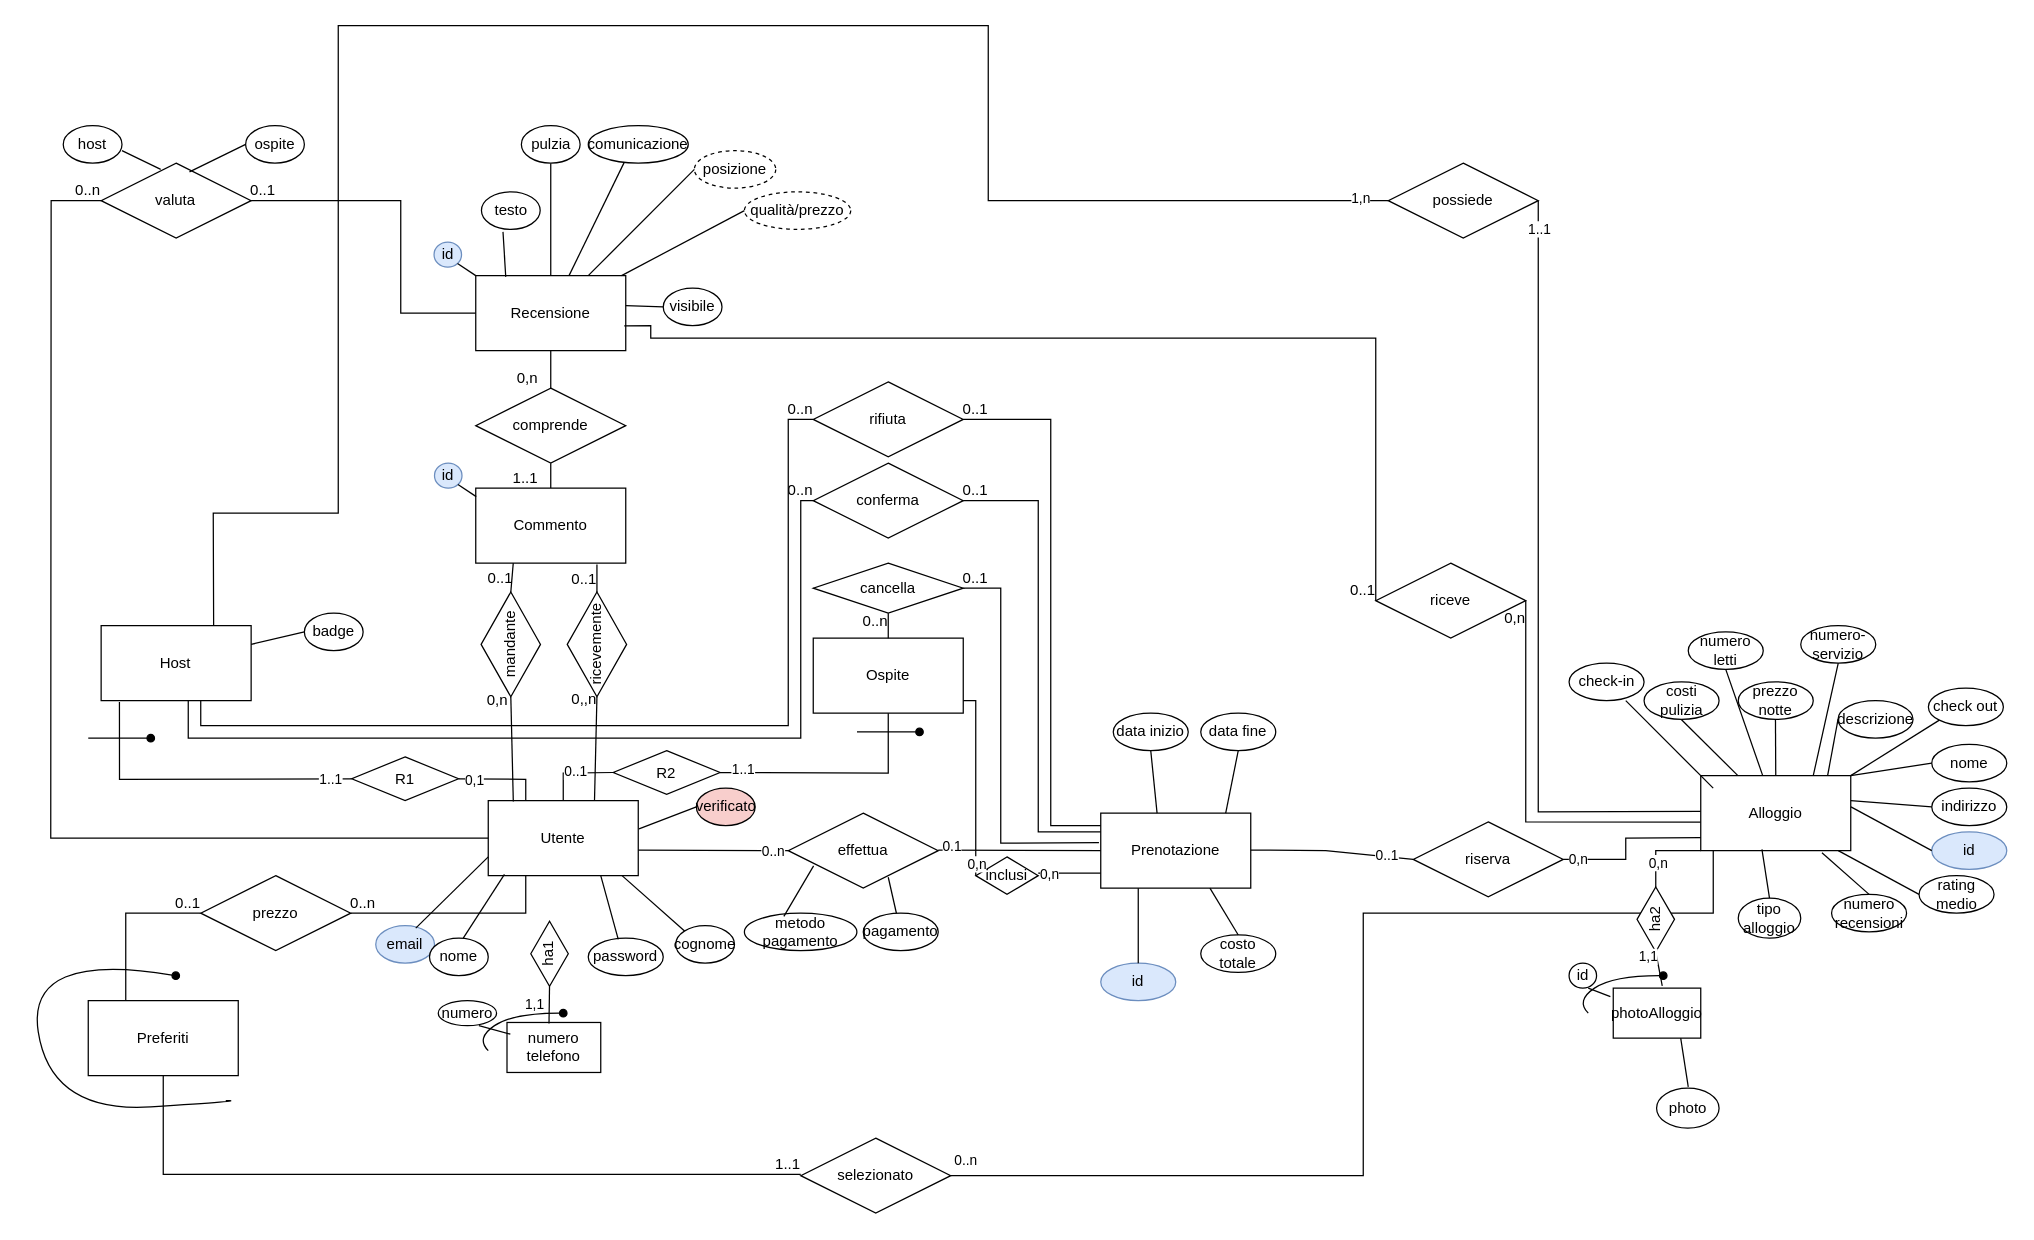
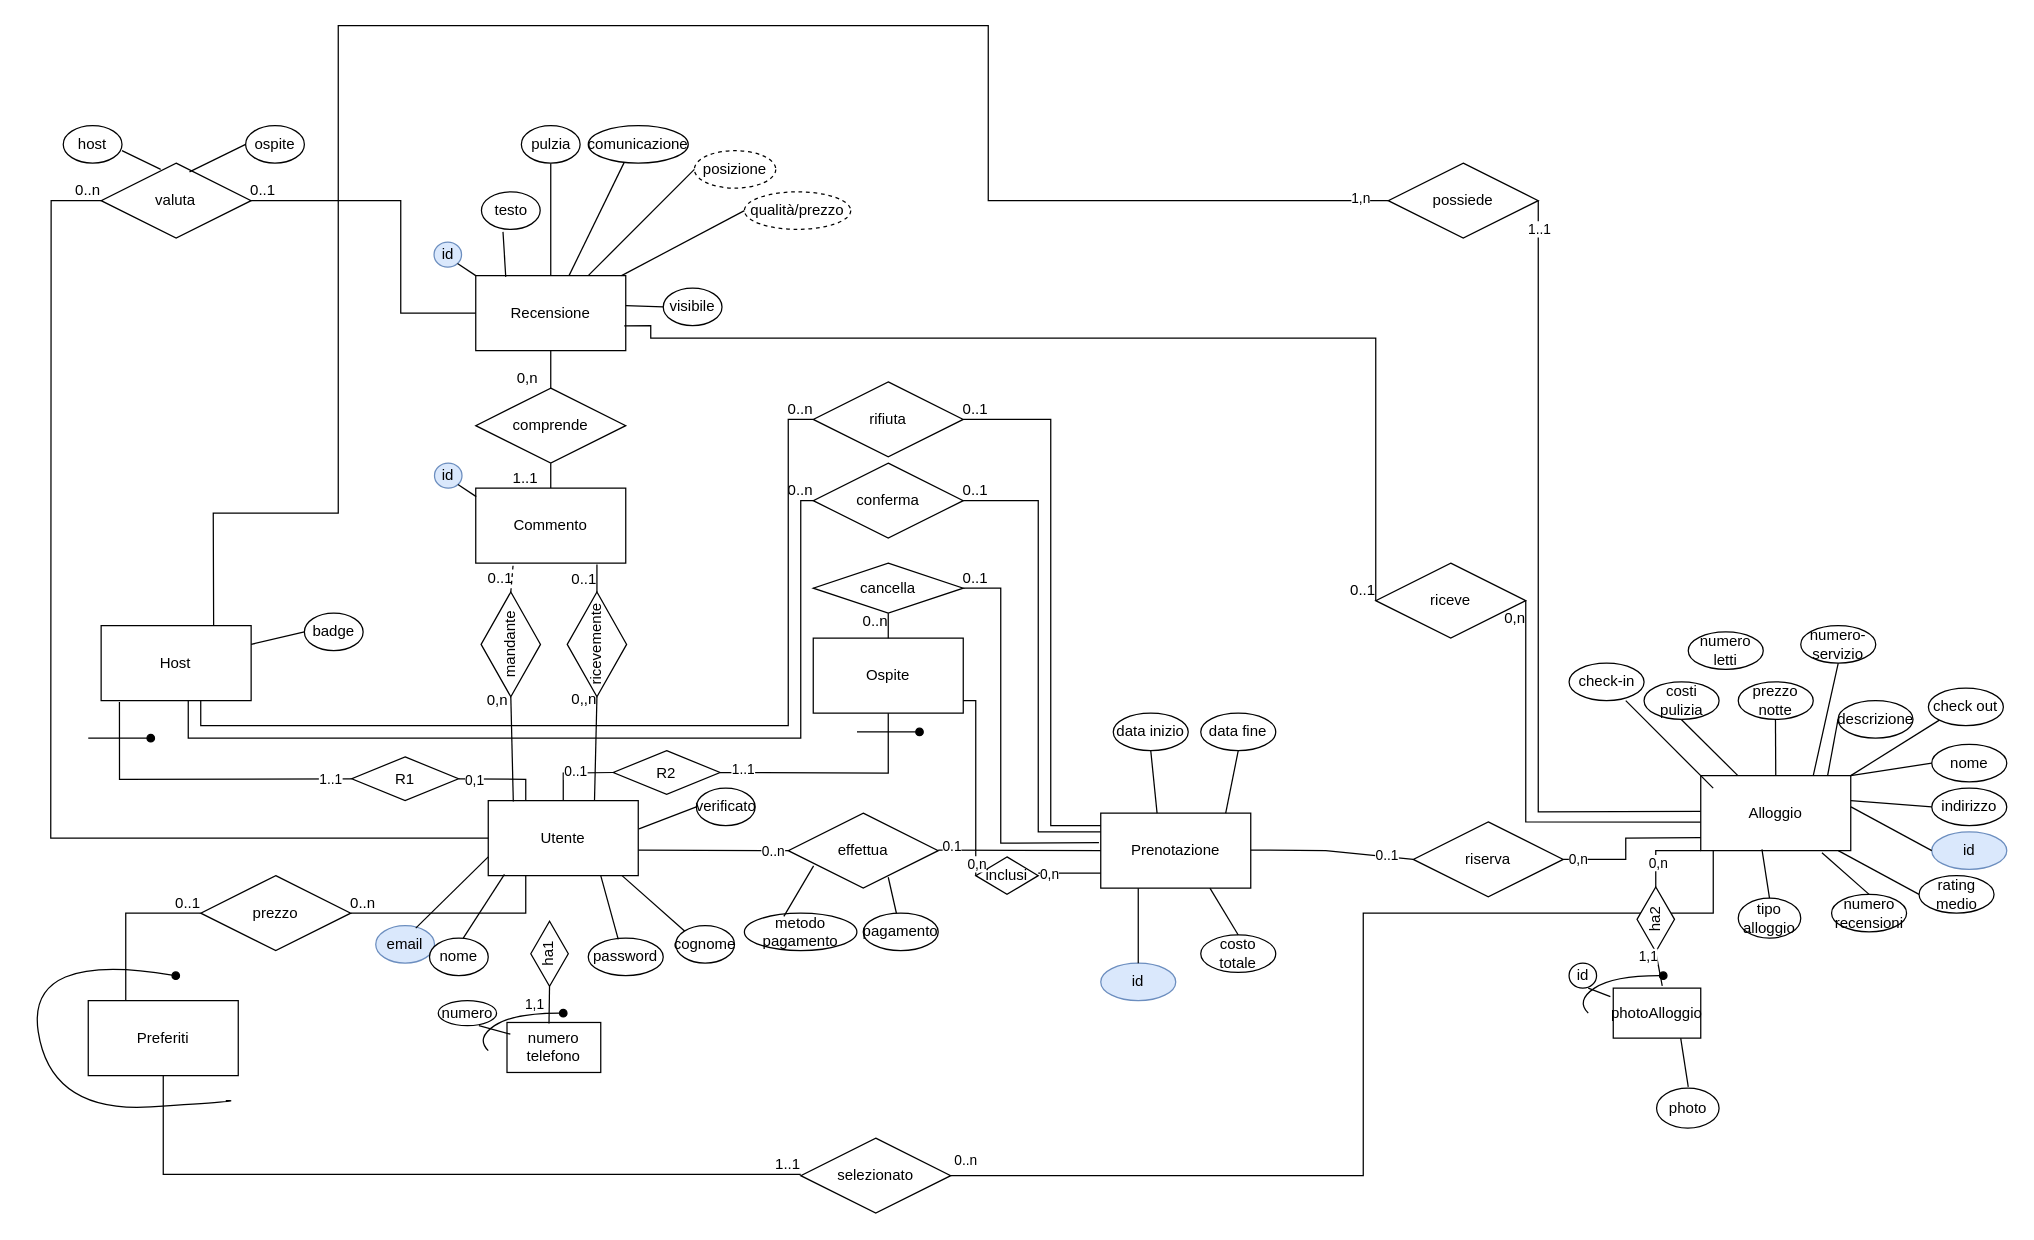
edge "Commento" -- "mandante": style solid -> dashed
edge "numero letti" -- "Alloggio": removed
node "verificato": fillcolor #f8cecc -> #ffffff
